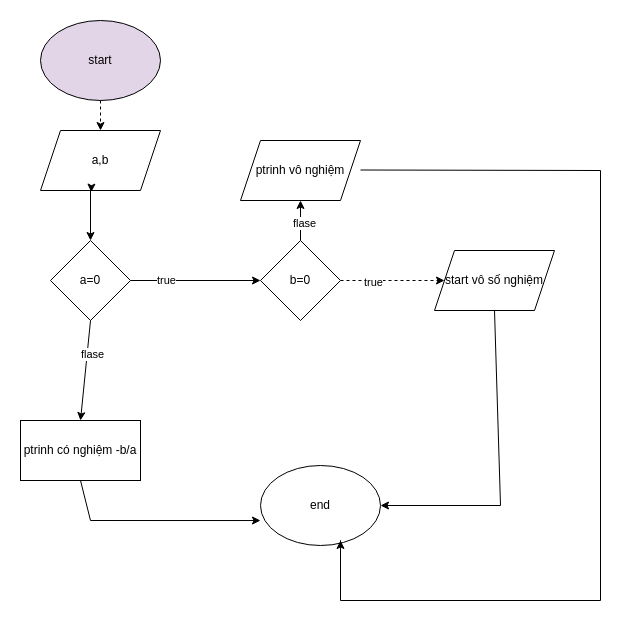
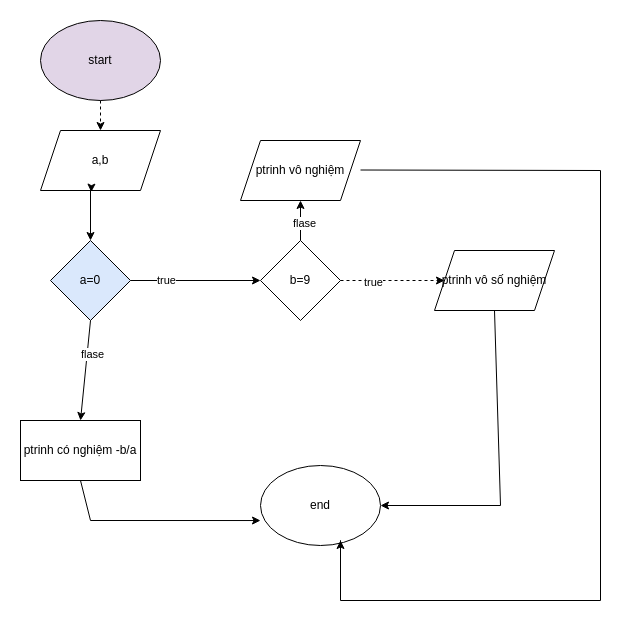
node "a=0": fillcolor #ffffff -> #dae8fc
node "b=0": label "b=0" -> "b=9"
node "start vô số nghiệm": label "start vô số nghiệm" -> "ptrinh vô số nghiệm"
